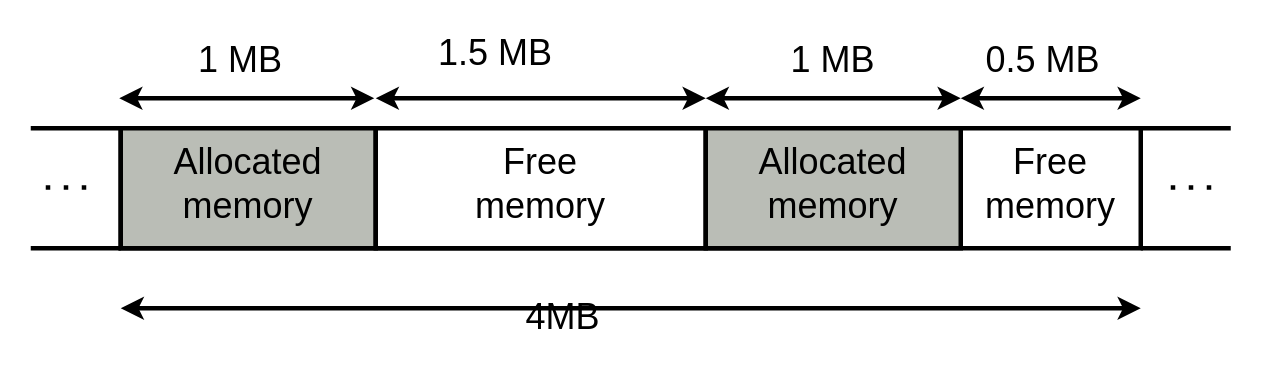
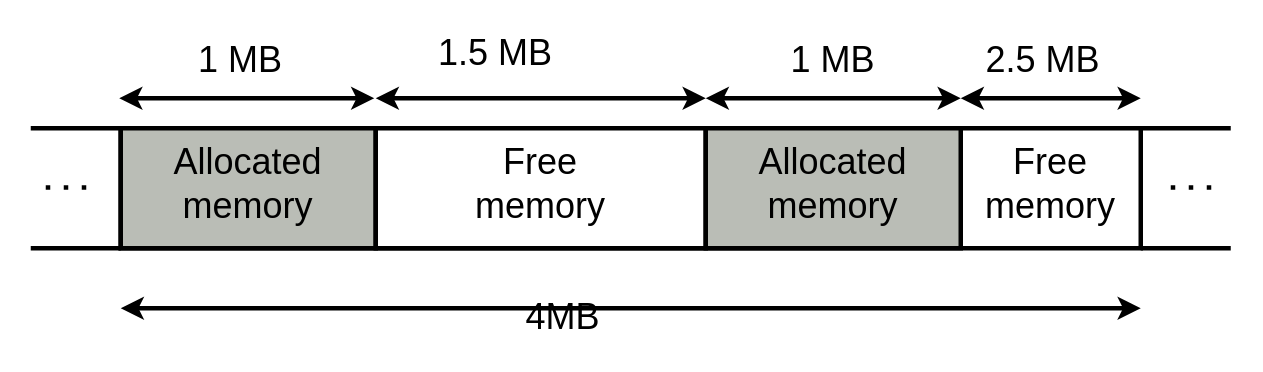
node "0.5 MB": label "0.5 MB" -> "2.5 MB"
